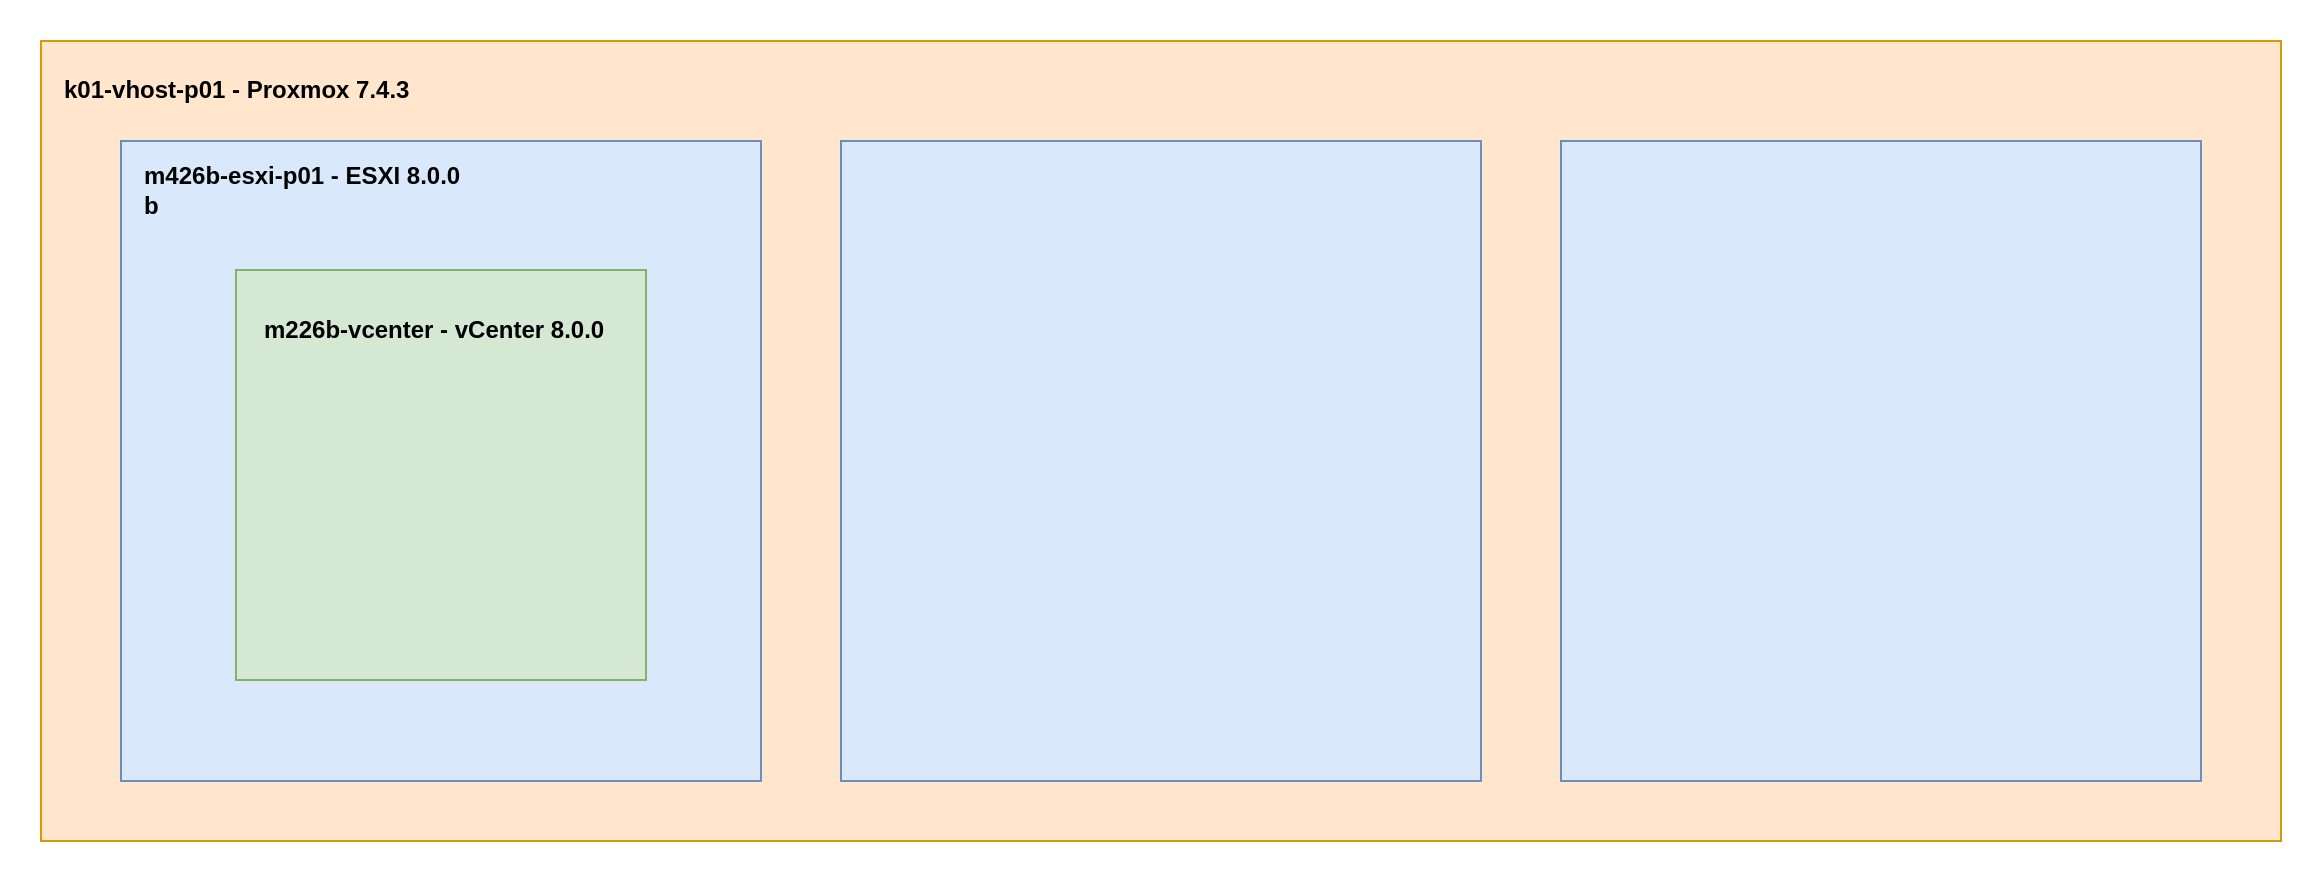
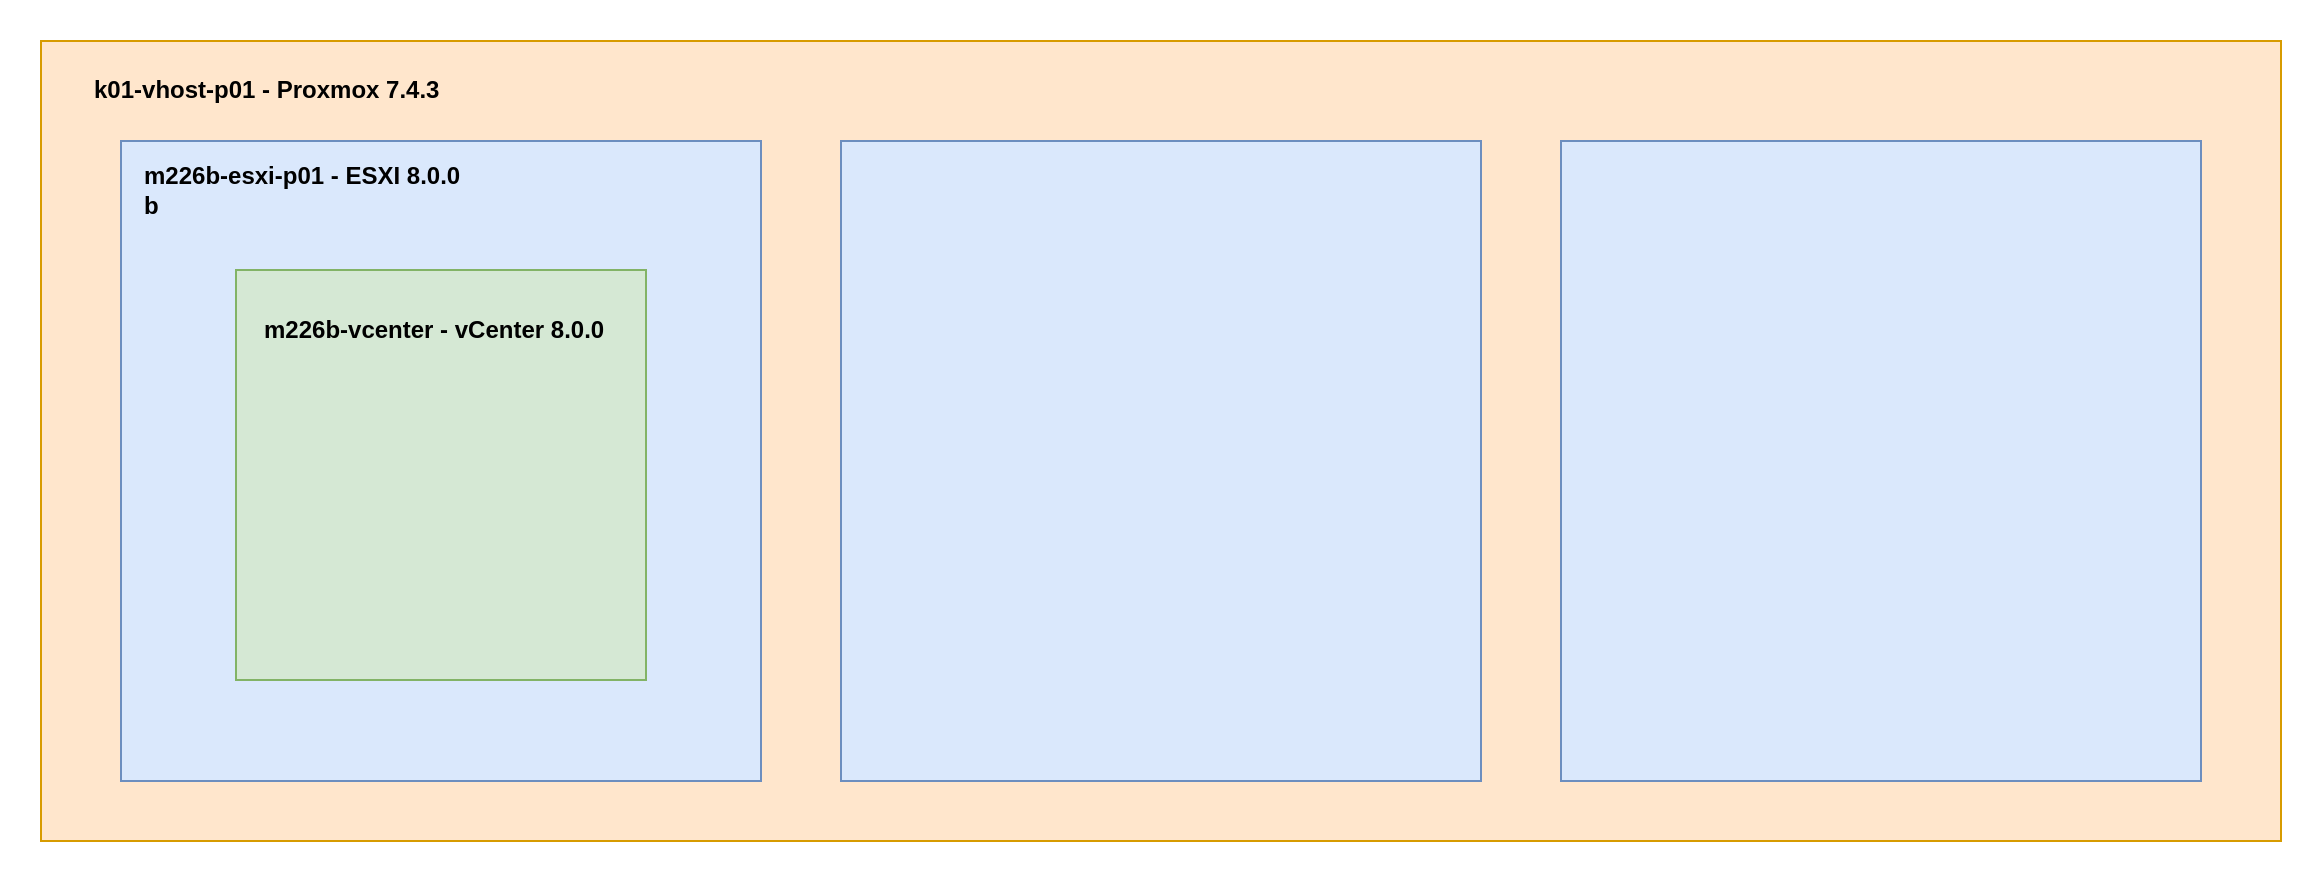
node "k01-vhost-p01 - Proxmox 7.4.3": moved (251, 91) -> (281, 91)
node "m426b-esxi-p01 - ESXI 8.0.0 b": label "m426b-esxi-p01 - ESXI 8.0.0 b" -> "m226b-esxi-p01 - ESXI 8.0.0 b"
